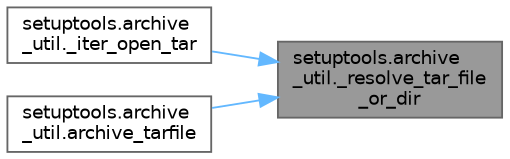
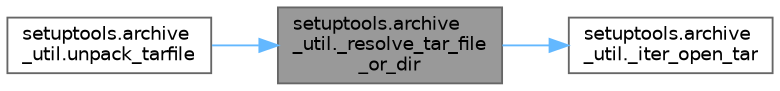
edge "setuptools.archive _util._iter_open_tar" -> "setuptools.archive _util._resolve_tar_file _or_dir": reversed
node "setuptools.archive _util.archive_tarfile": label "setuptools.archive _util.archive_tarfile" -> "setuptools.archive _util.unpack_tarfile"
